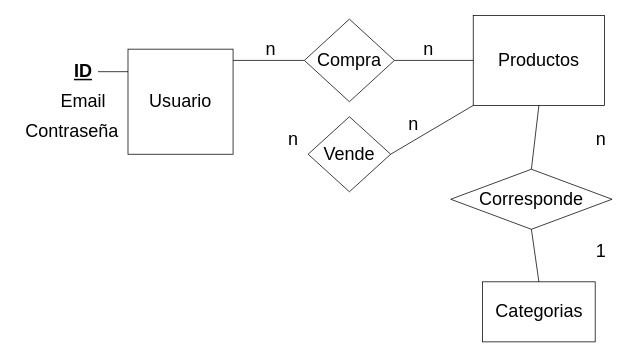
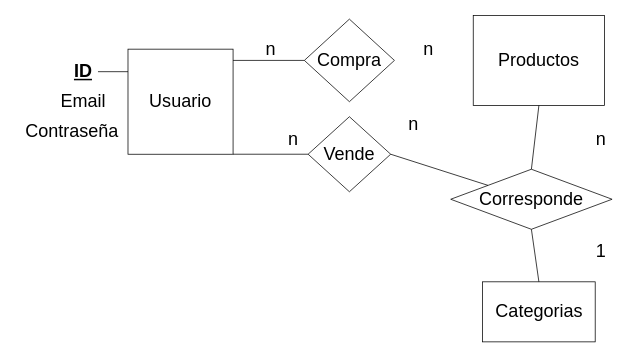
edge "Compra" -- "Productos": removed
edge "Productos" -- "Vende": now "Corresponde" -- "Vende"
edge "Usuario" -- "Vende": added
